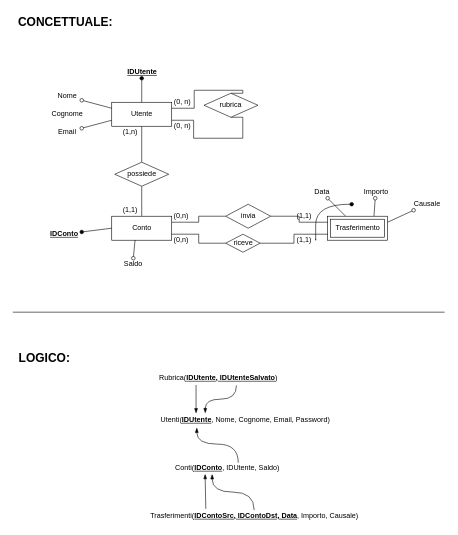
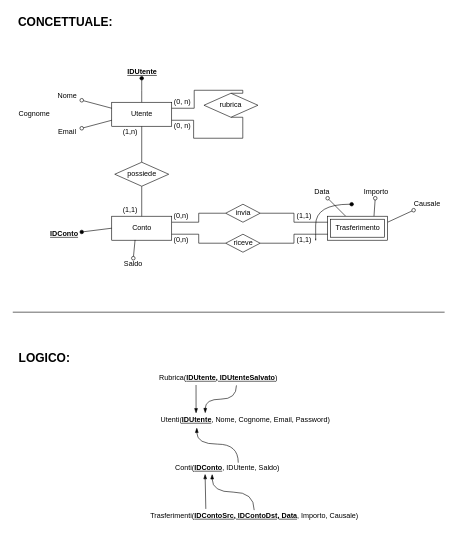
node "Cognome": moved (67, 114) -> (34, 114)
node "invia": size 45x24 -> 35x18
